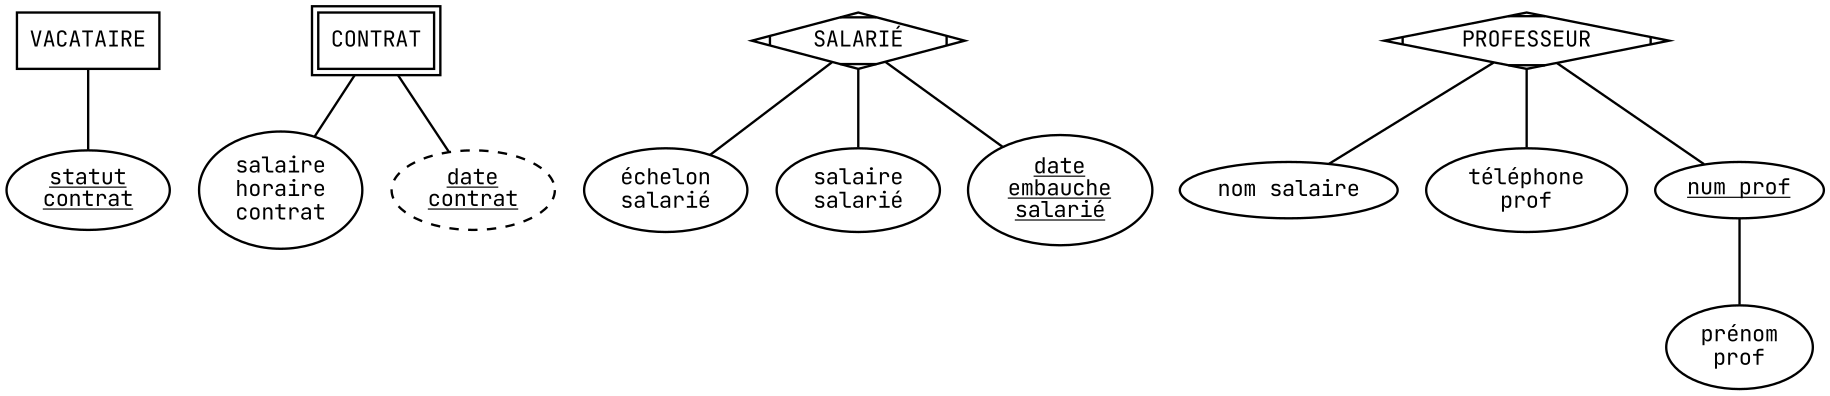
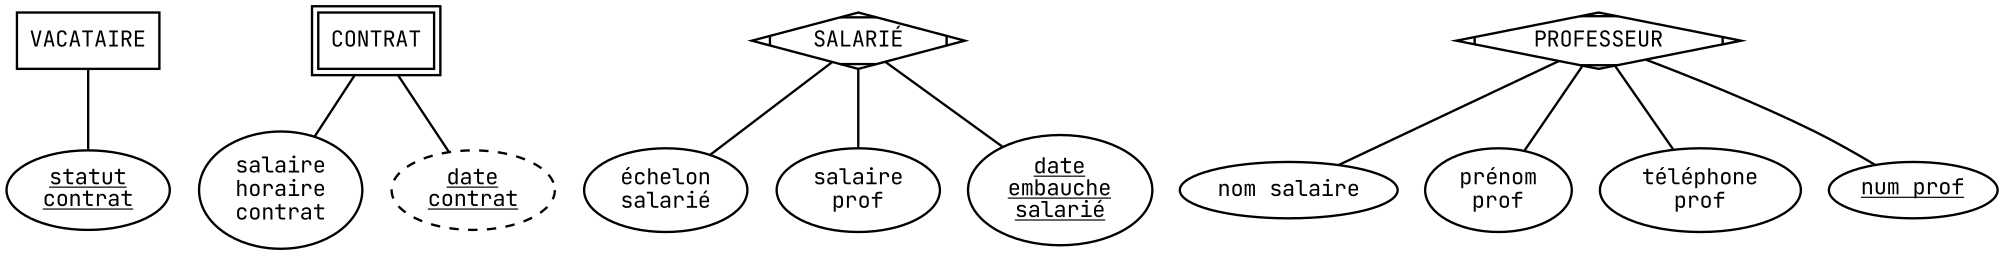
node "salaire salarié": label "salaire salarié" -> "salaire prof"
edge "num prof" -- "prénom prof": now "PROFESSEUR" -- "prénom prof"
